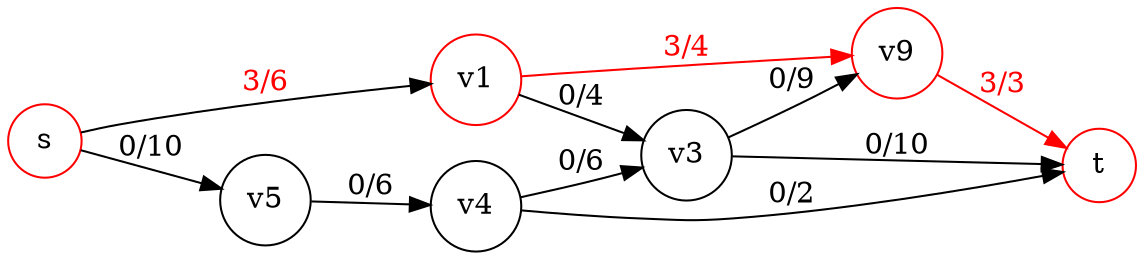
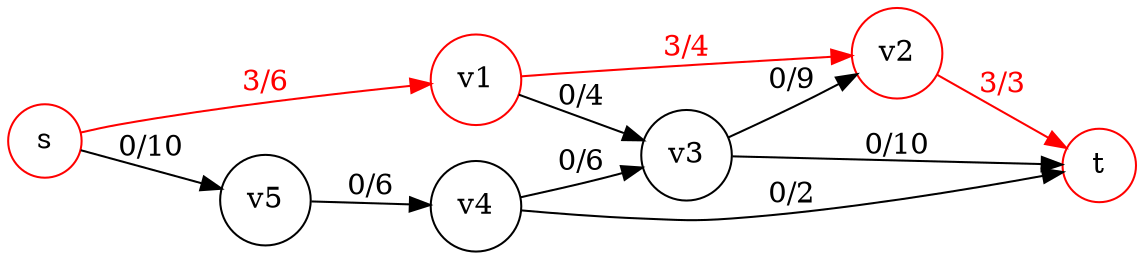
node "v9": label "v9" -> "v2"
edge "s" -> "v1": color black -> red
